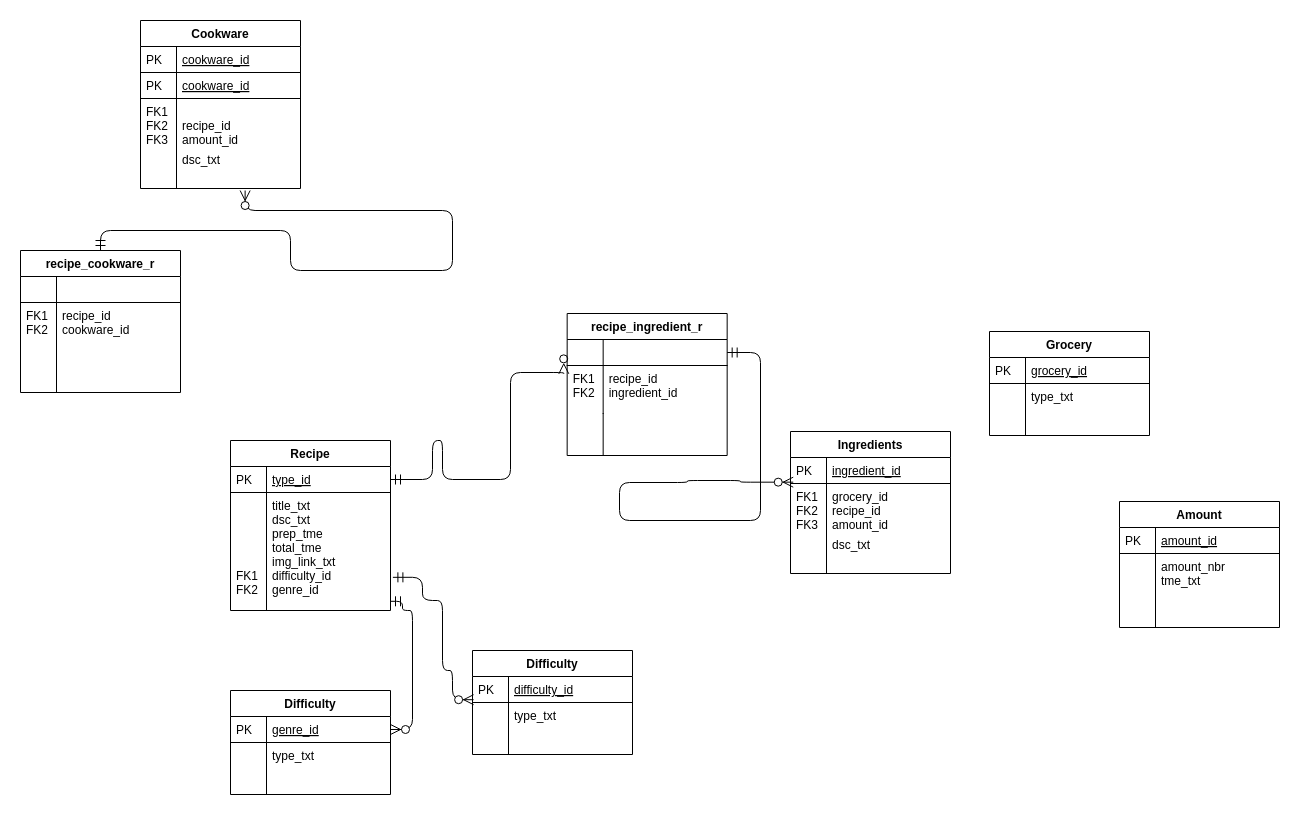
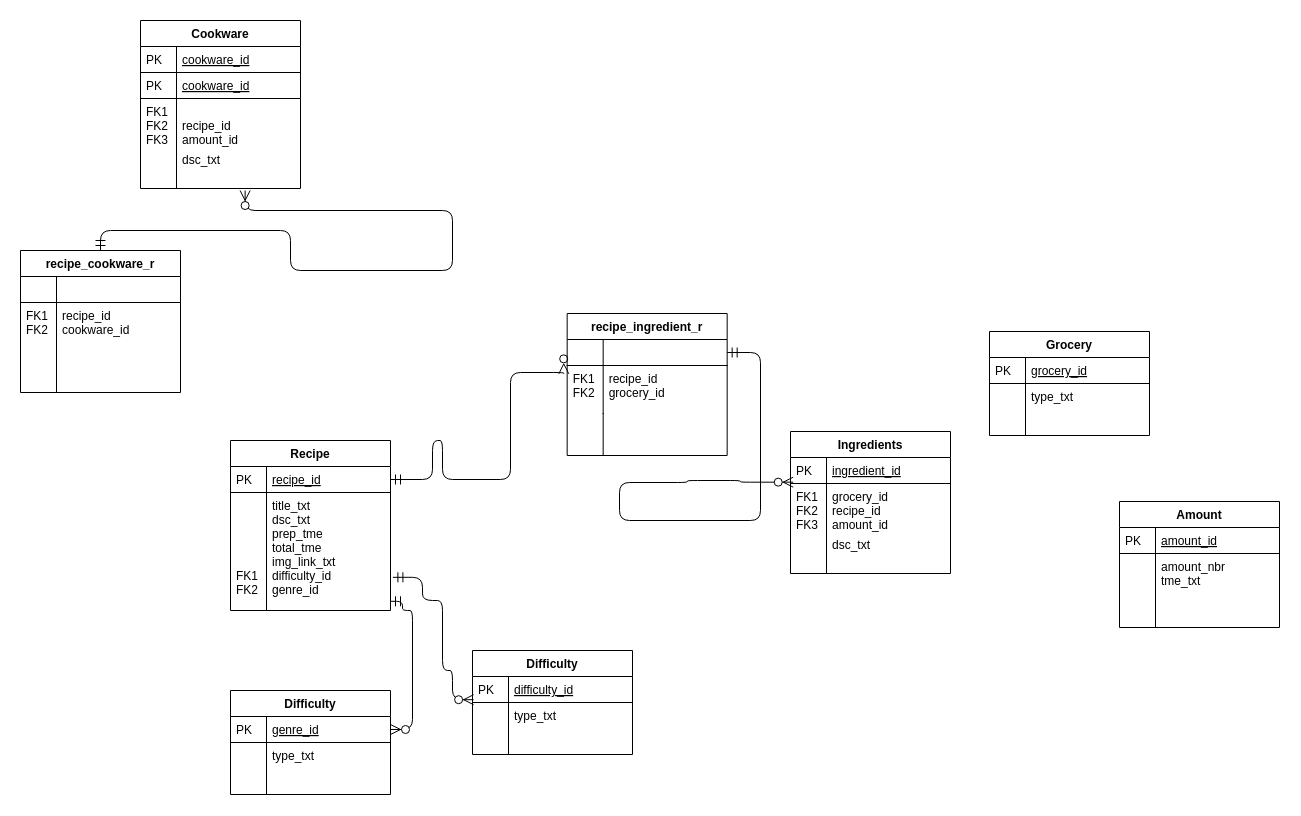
node "recipe_id ingredient_id": label "recipe_id ingredient_id" -> "recipe_id grocery_id"
node "type_id": label "type_id" -> "recipe_id"
